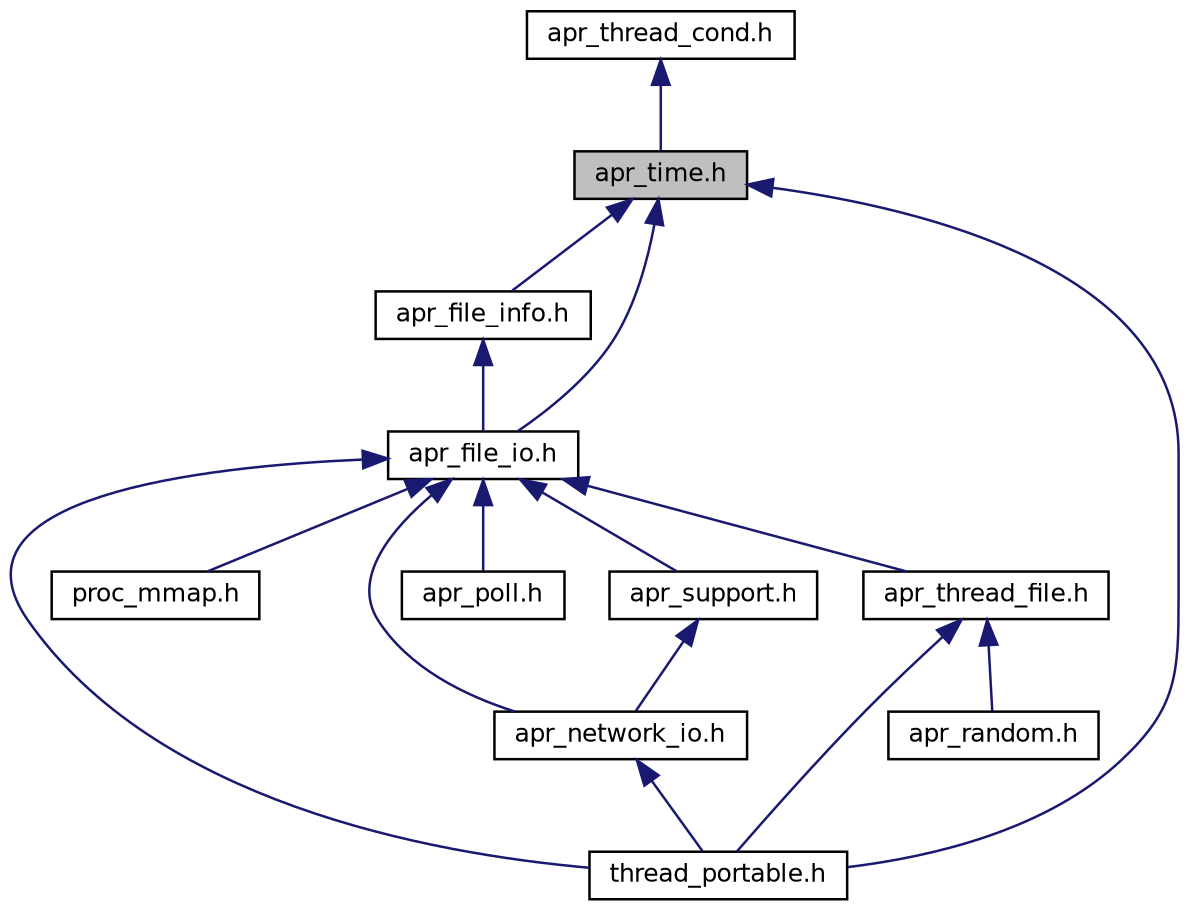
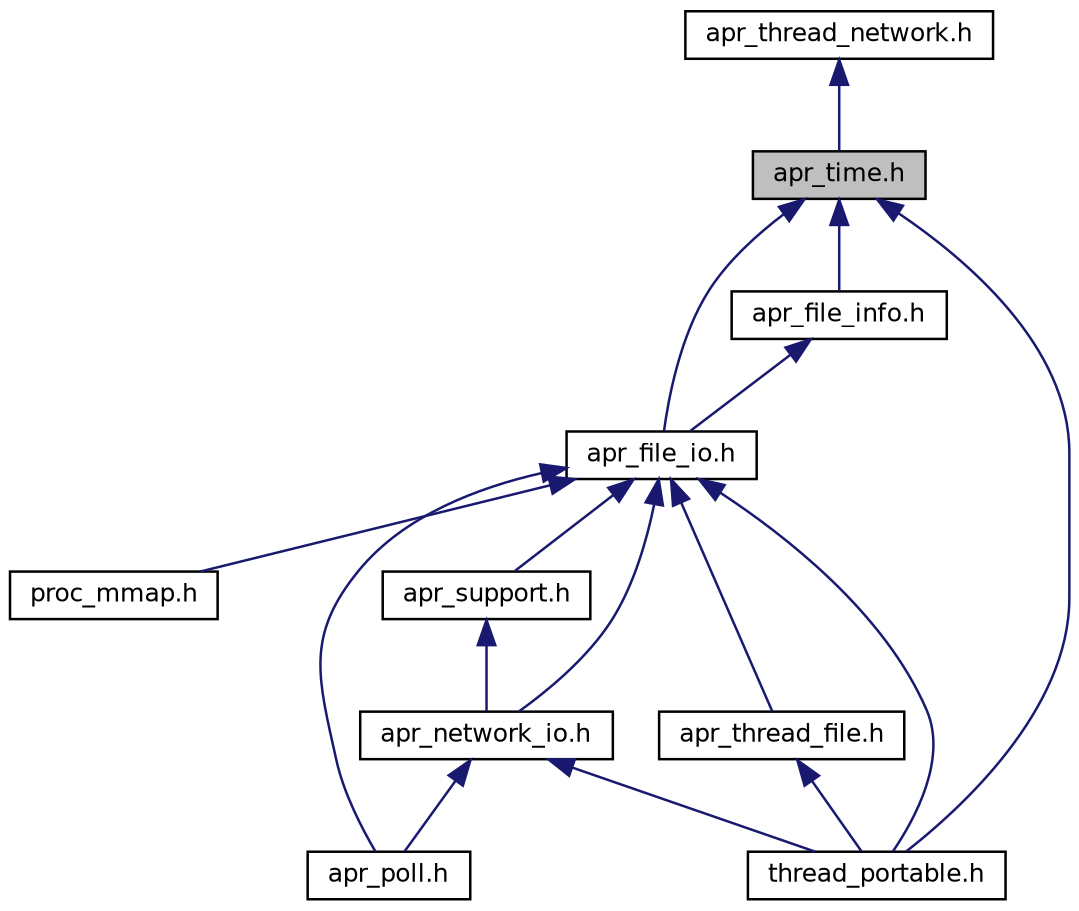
node "apr_thread_cond.h": label "apr_thread_cond.h" -> "apr_thread_network.h"
node "apr_random.h": removed
edge "apr_poll.h" -> "apr_network_io.h": added
